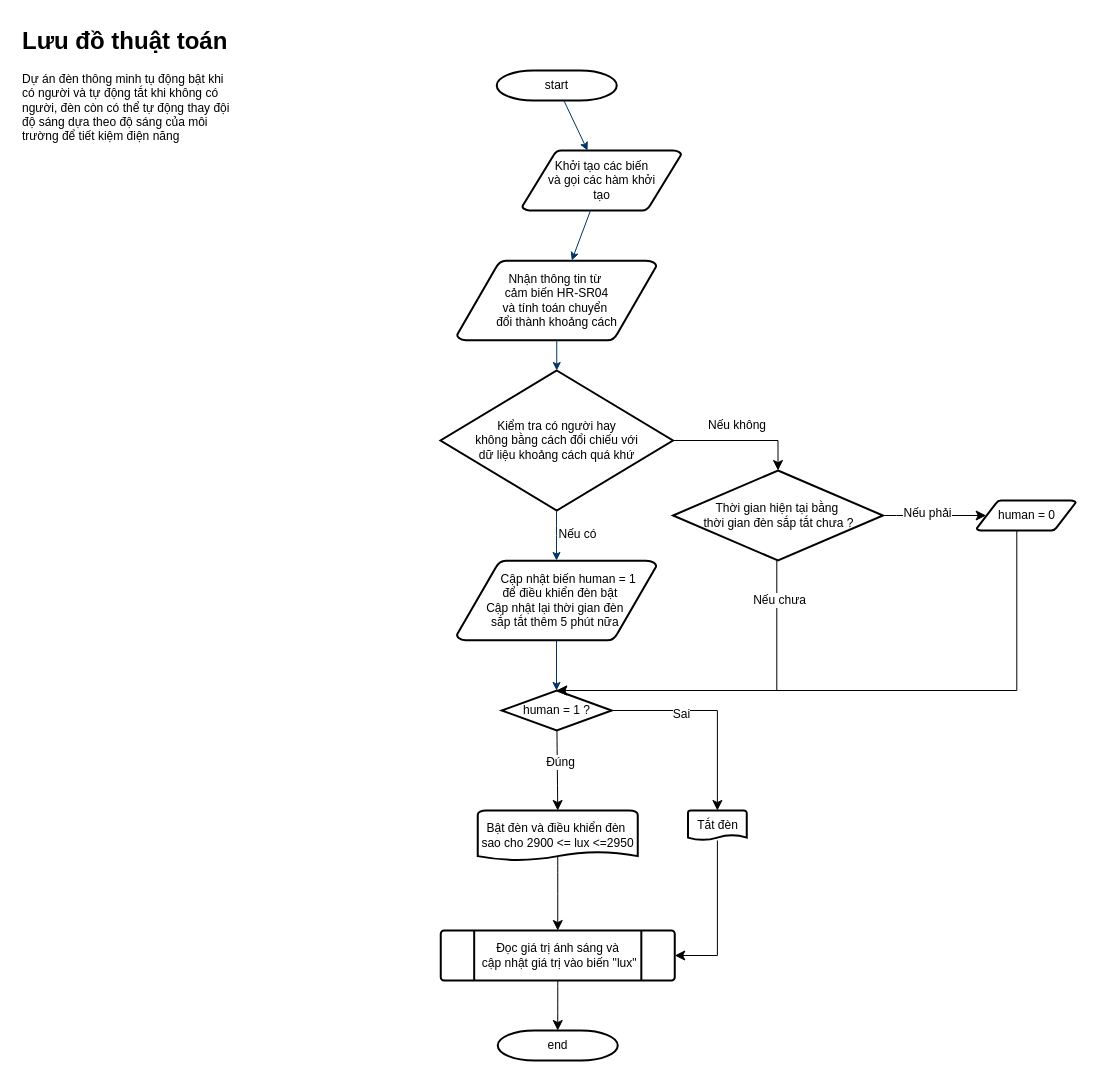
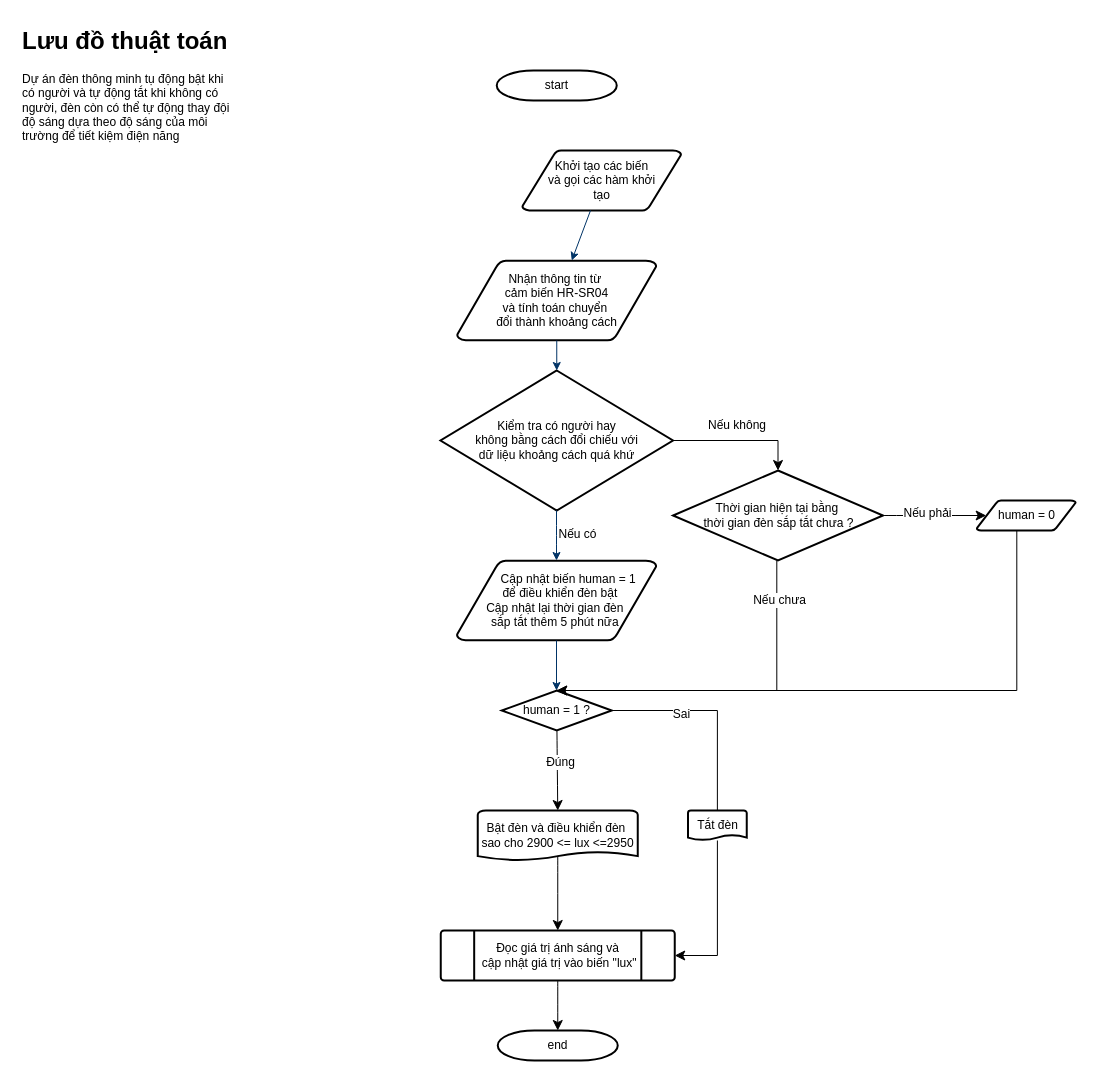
edge "start" -> "Khởi tạo các biến và gọi các hàm khởi tạo": removed
edge "human = 1 ?" -> "Tắt đèn": arrowhead classic -> none
